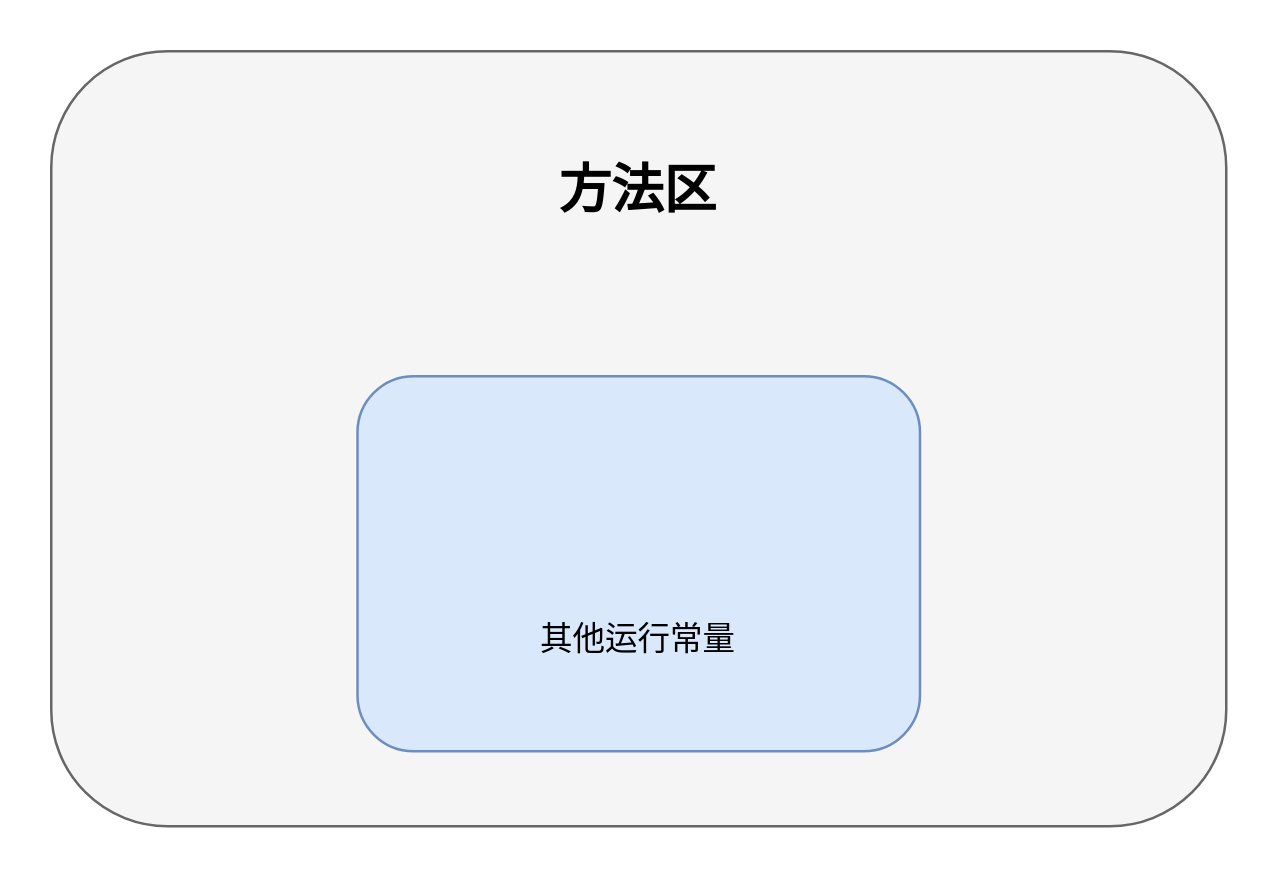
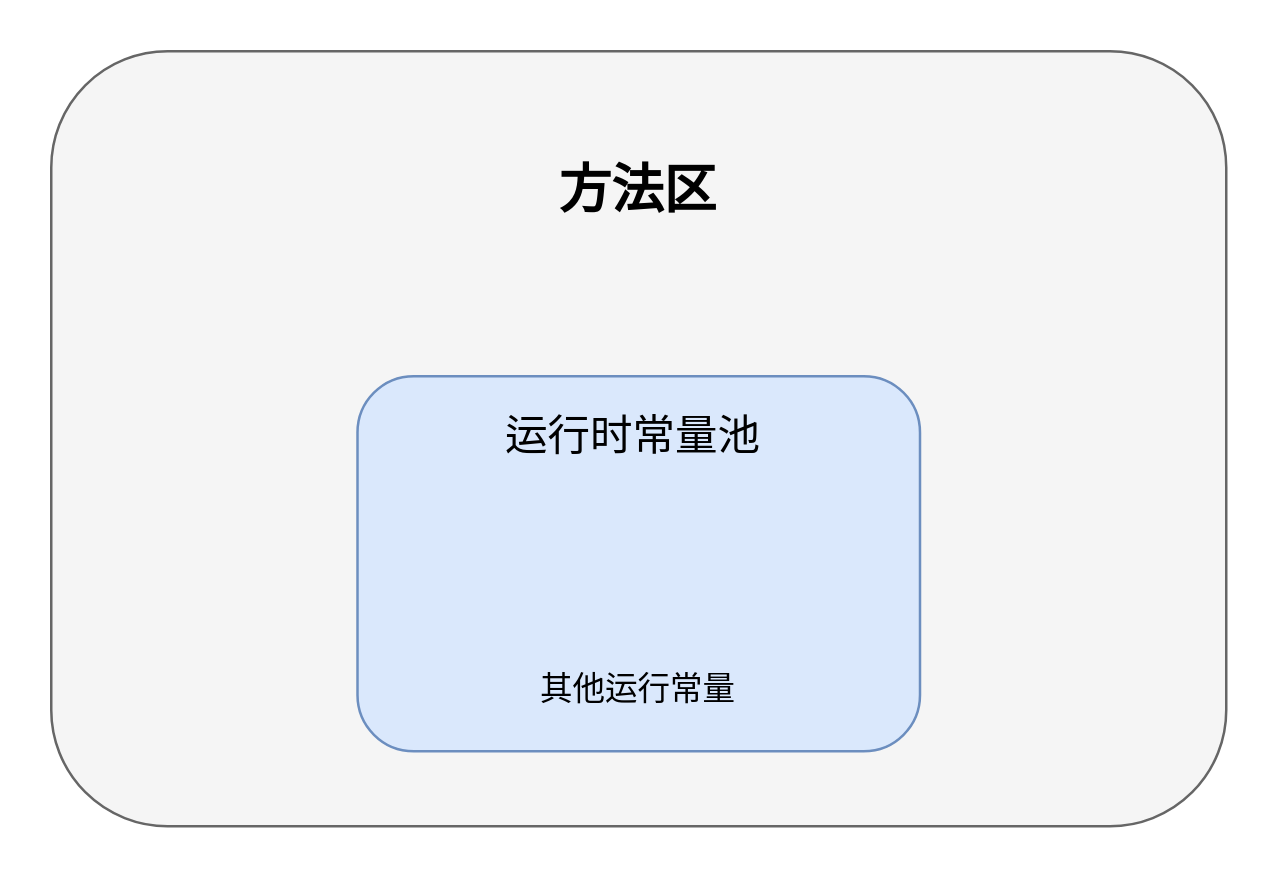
node "运行时常量池": added
node "其他运行常量": moved (639, 639) -> (639, 689)
